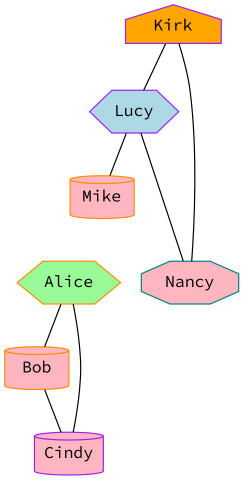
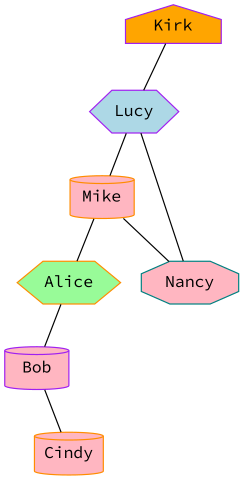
edge "Kirk" -- "Nancy": now "Mike" -- "Nancy"
node "Bob": color darkorange -> purple
edge "Alice" -- "Cindy": now "Alice" -- "Mike"
node "Cindy": color purple -> darkorange
